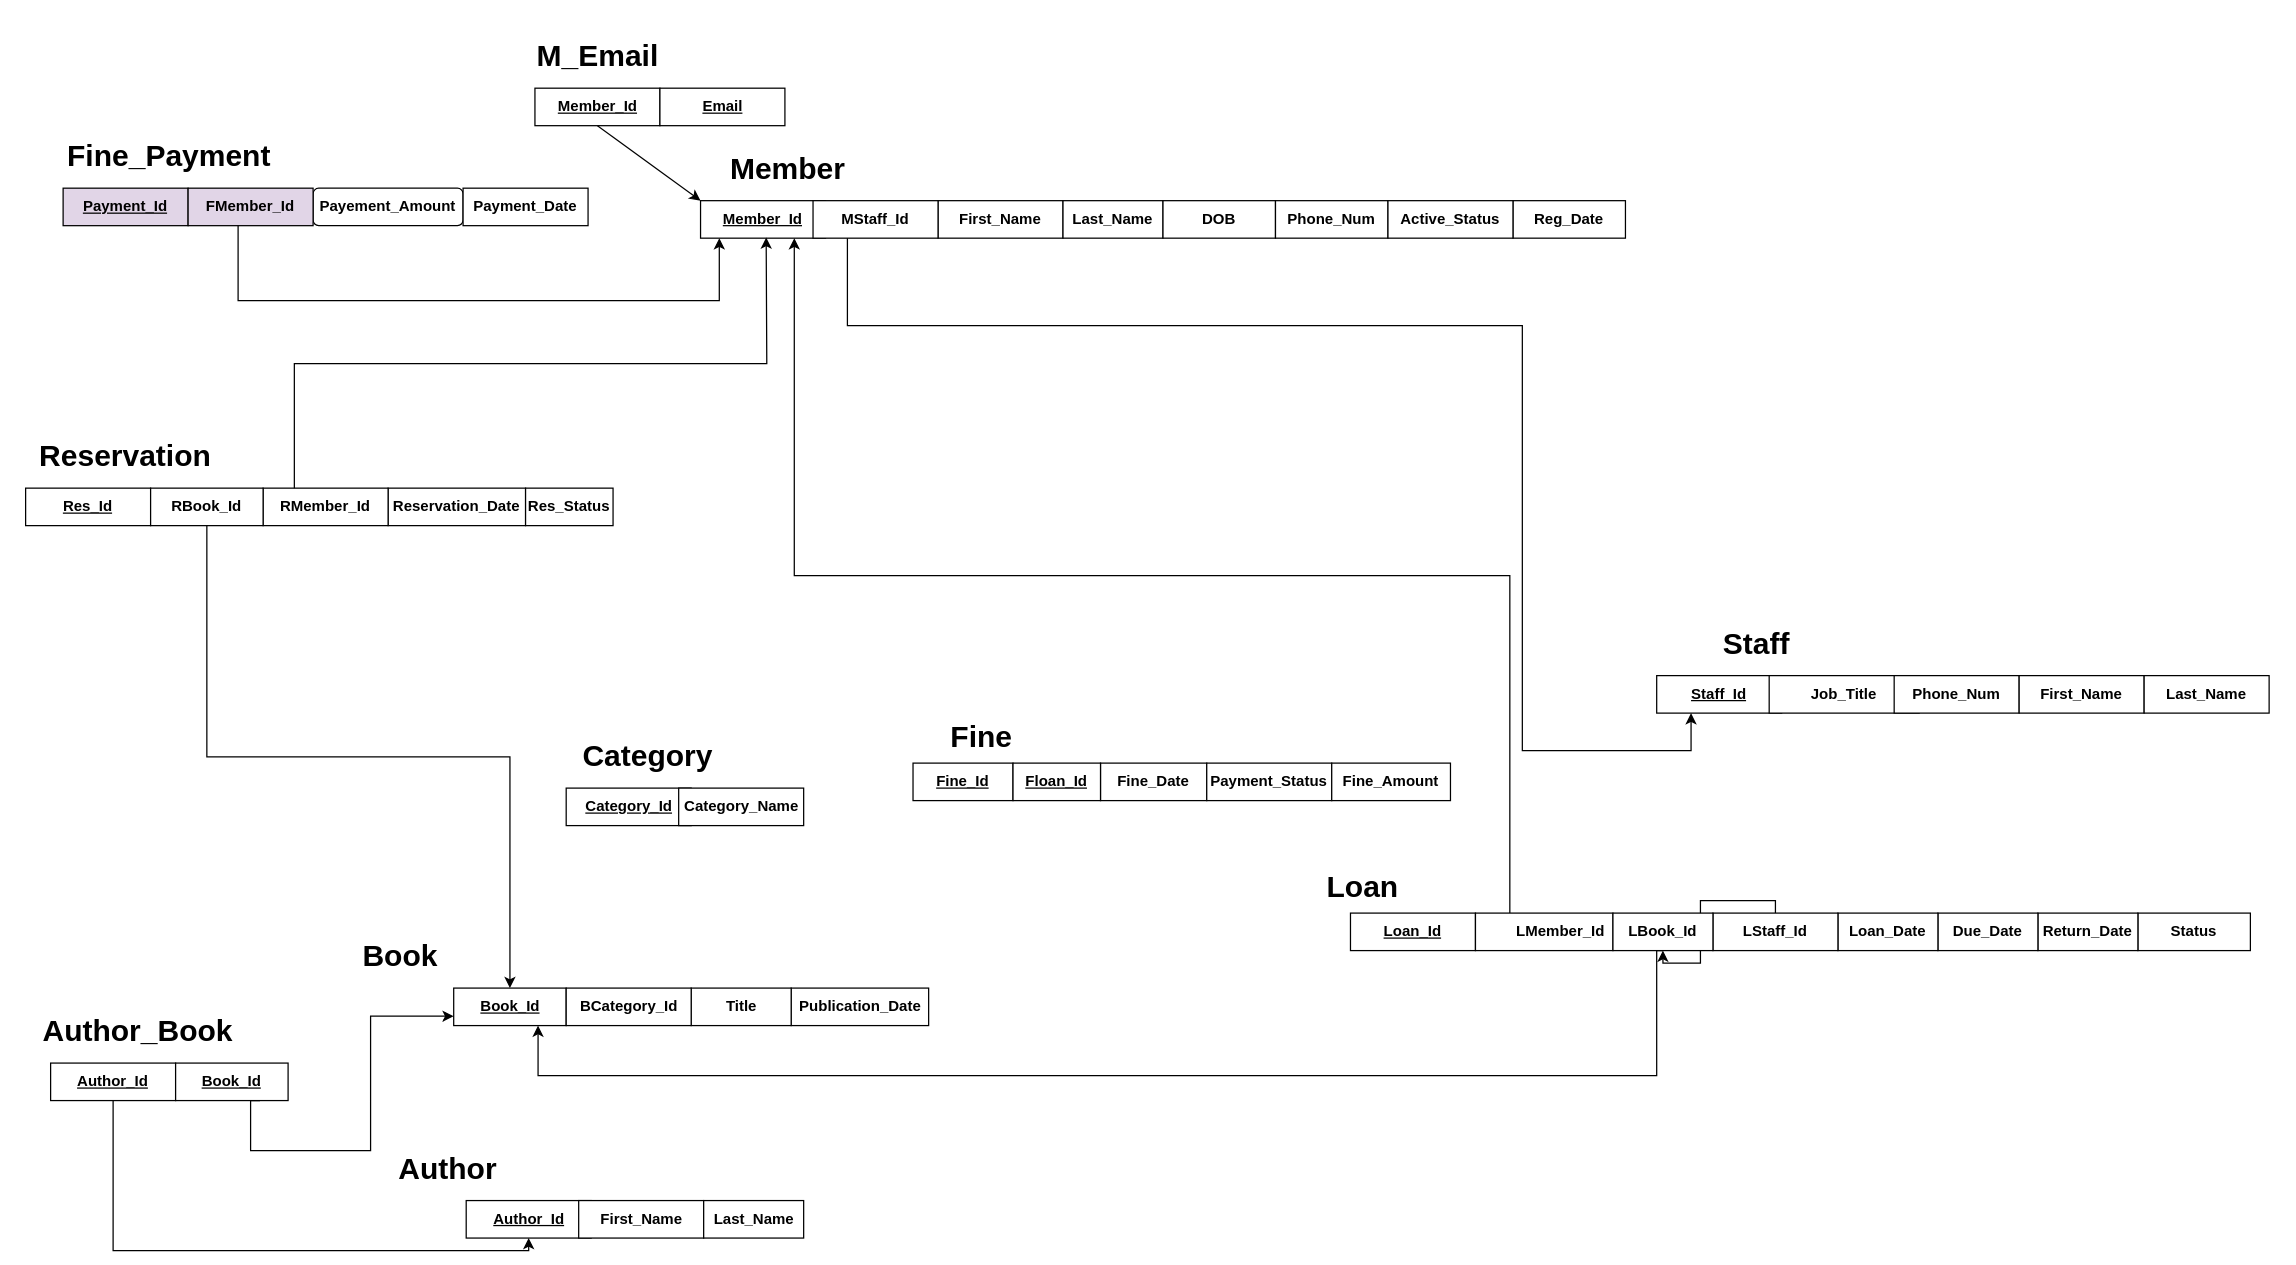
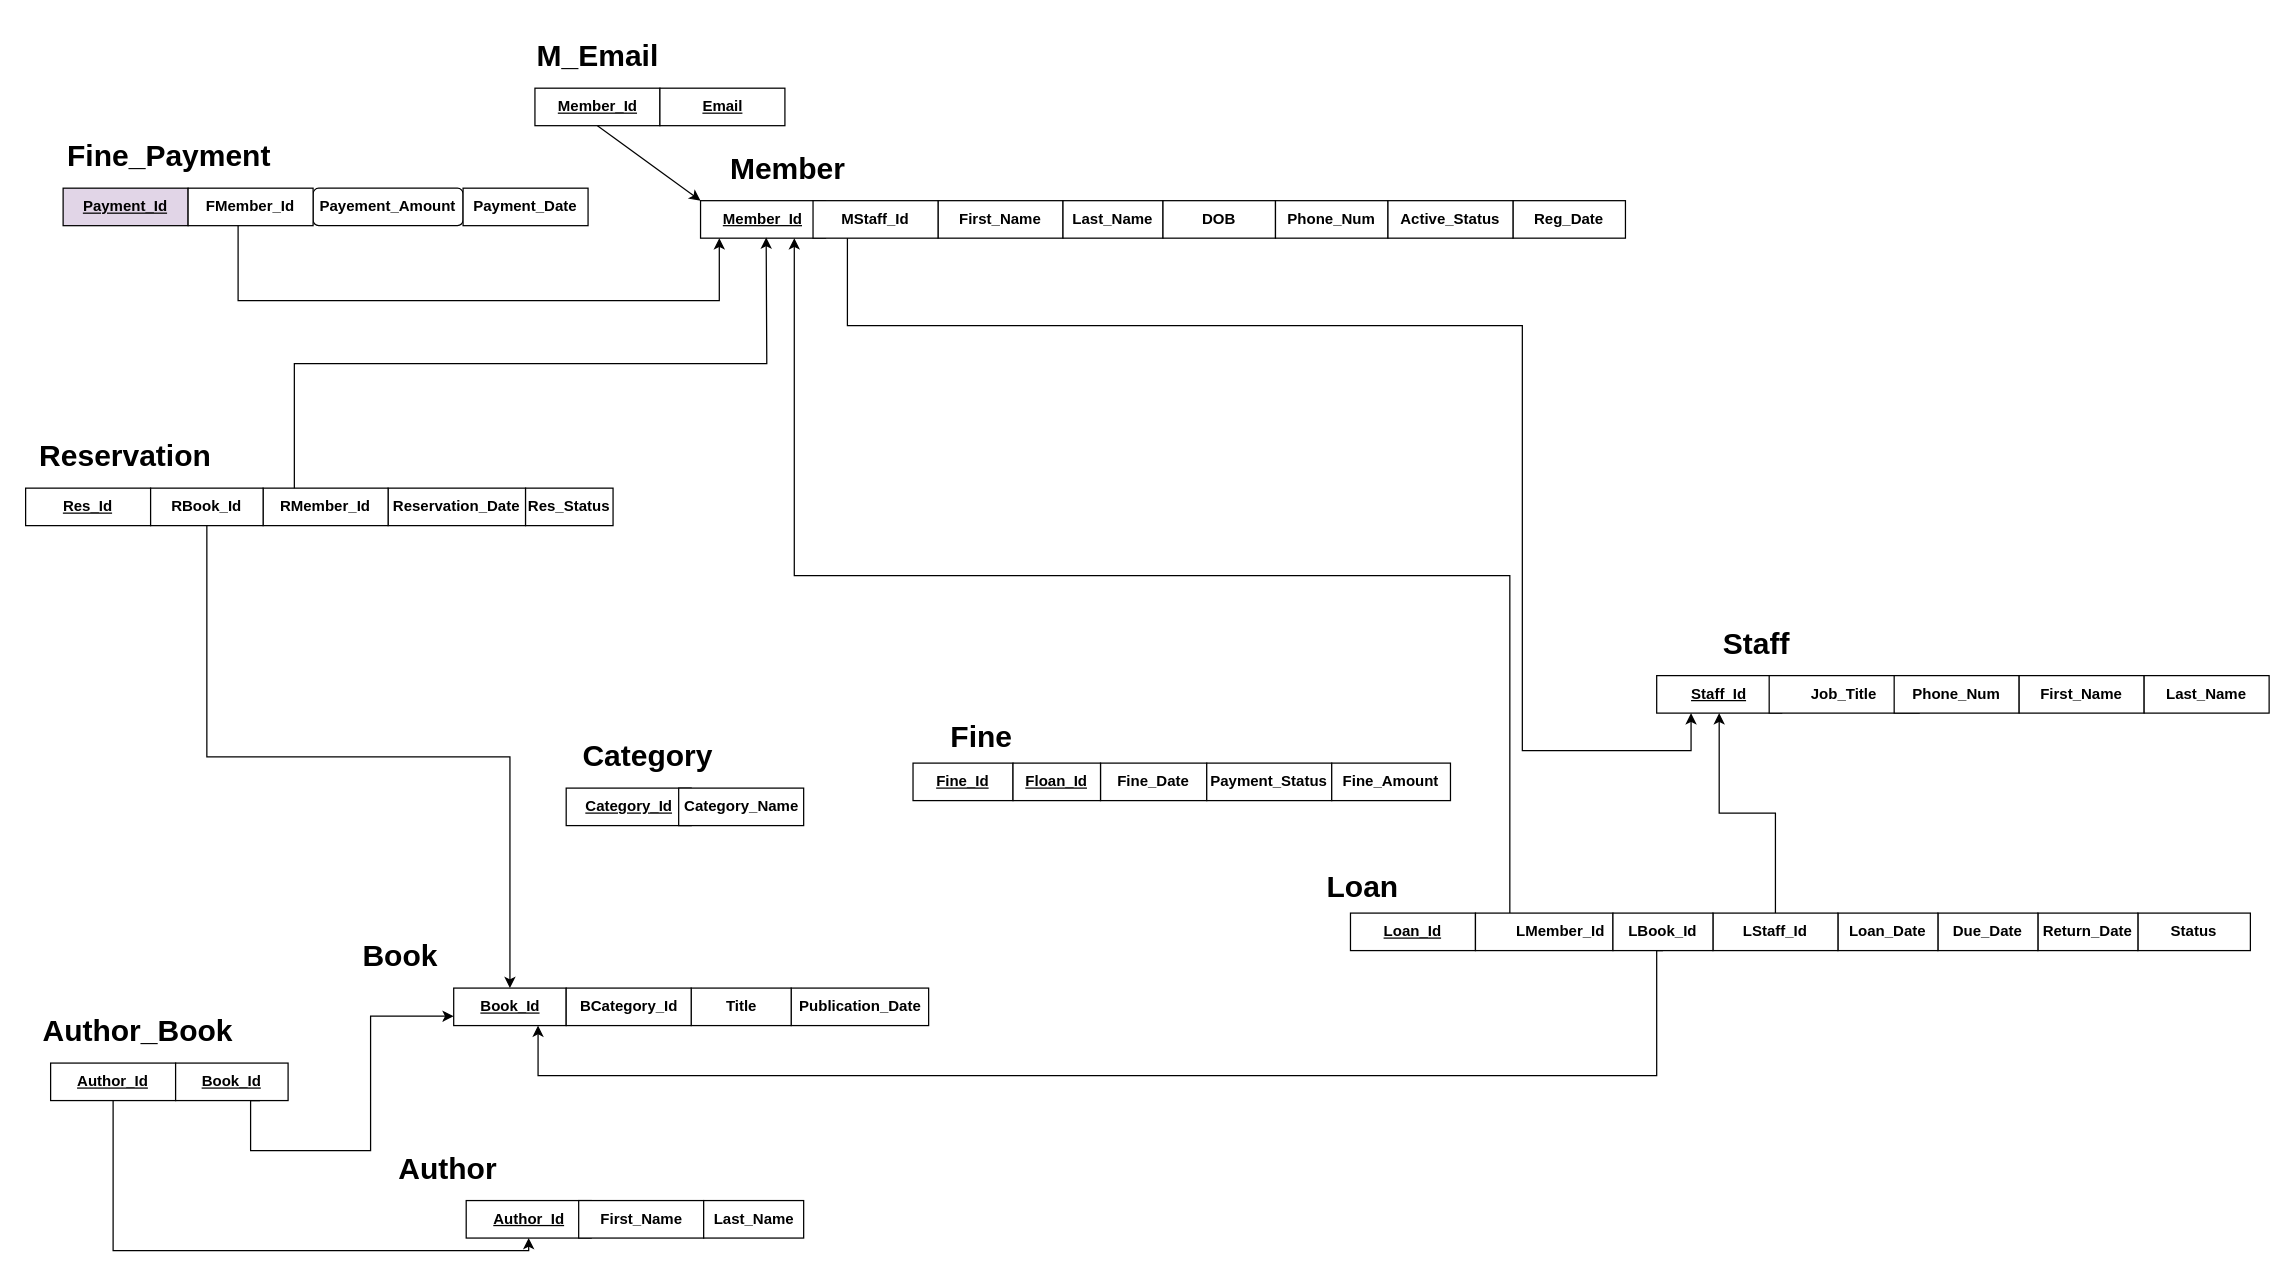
node "FMember_Id": fillcolor #e1d5e7 -> #ffffff
edge "LStaff_Id" -> "LBook_Id": now "LStaff_Id" -> "Staff_Id"
